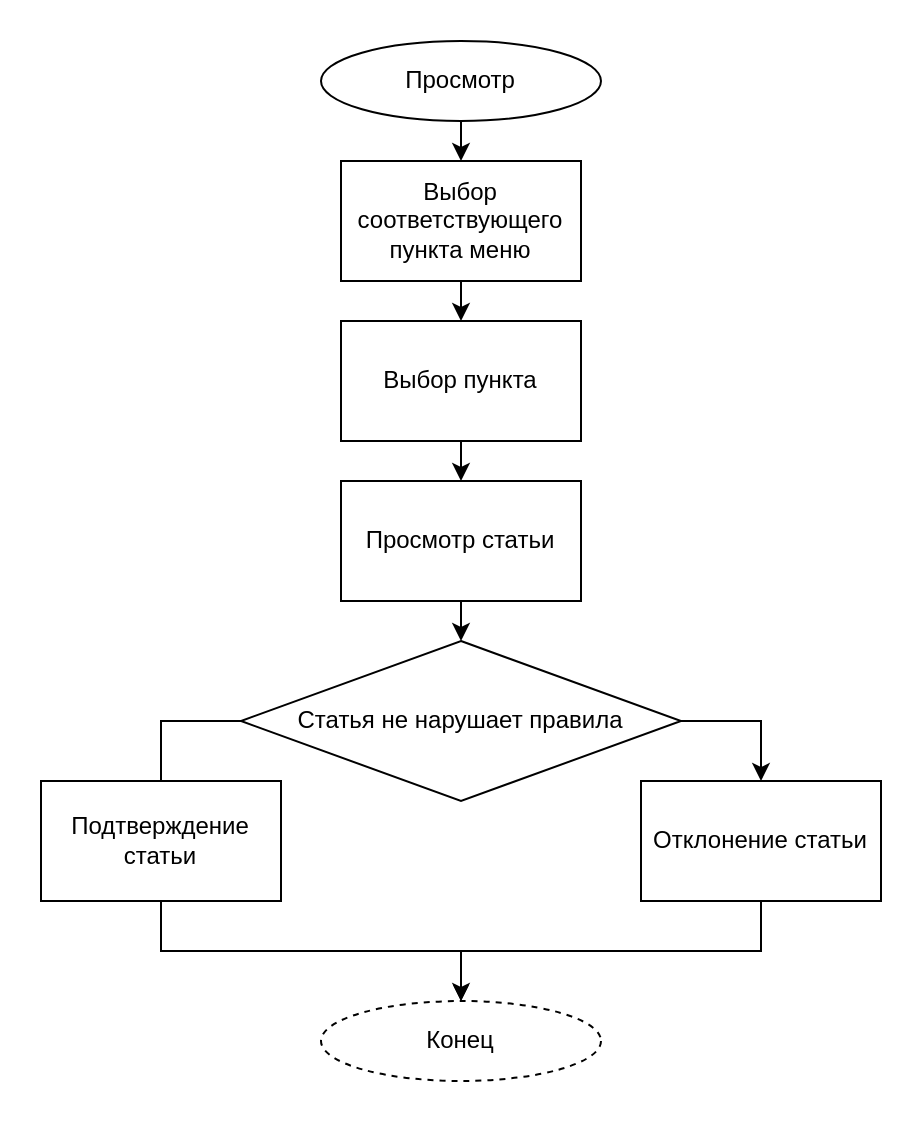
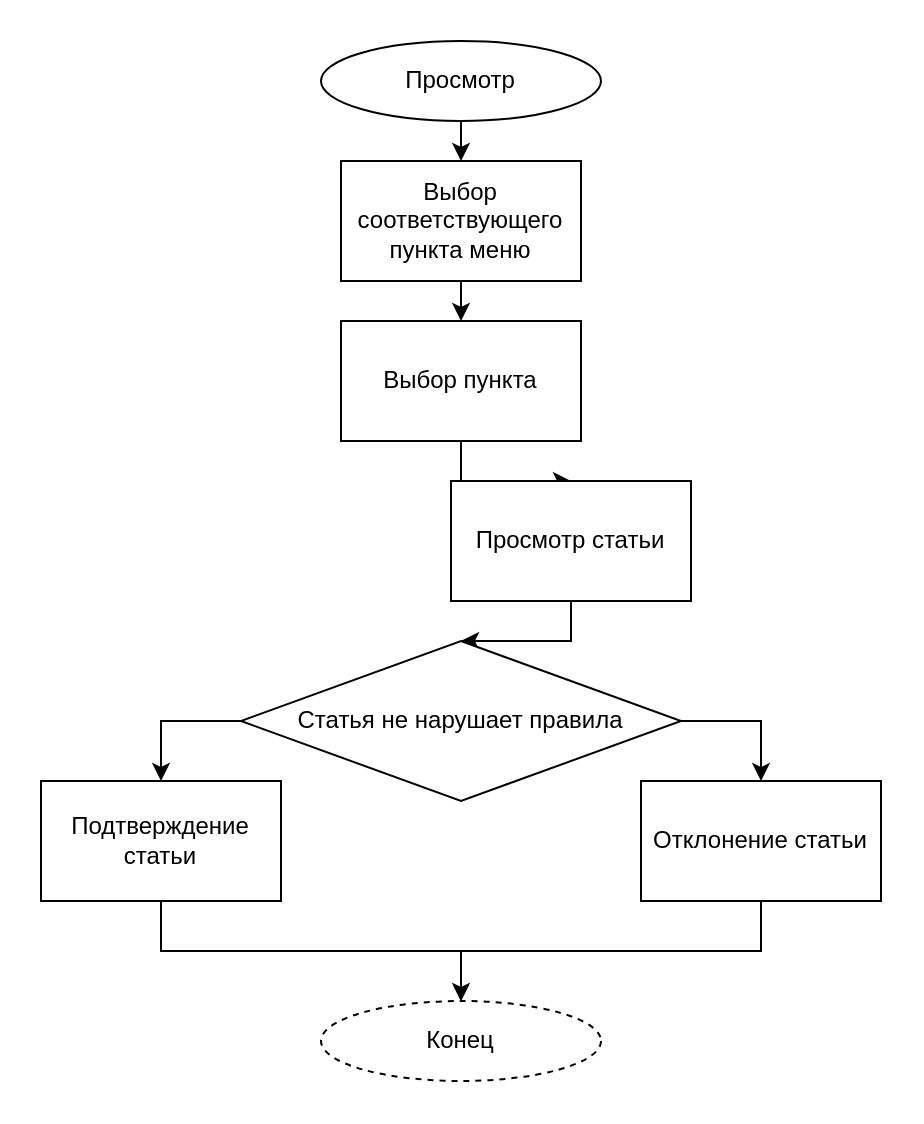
node "Просмотр статьи": moved (461, 541) -> (571, 541)
edge "Статья не нарушает правила" -- "Подтверждение статьи": arrowhead none -> classic
